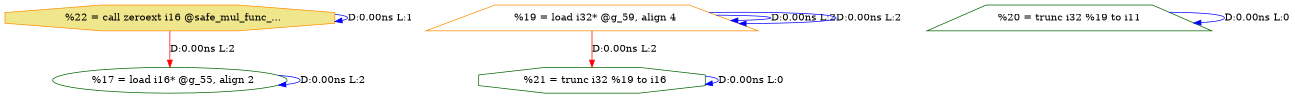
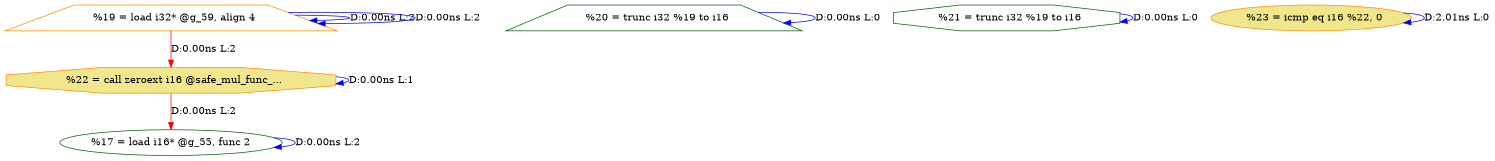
node "%20 = trunc i32 %19 to i11": label "%20 = trunc i32 %19 to i11" -> "%20 = trunc i32 %19 to i16"
node "%23 = icmp eq i16 %22, 0": added
edge "%19 = load i32* @g_59, align 4" -> "%21 = trunc i32 %19 to i16": now "%19 = load i32* @g_59, align 4" -> "%22 = call zeroext i16 @safe_mul_func_..."
node "%17 = load i16* @g_55, align 2": label "%17 = load i16* @g_55, align 2" -> "%17 = load i16* @g_55, func 2"
